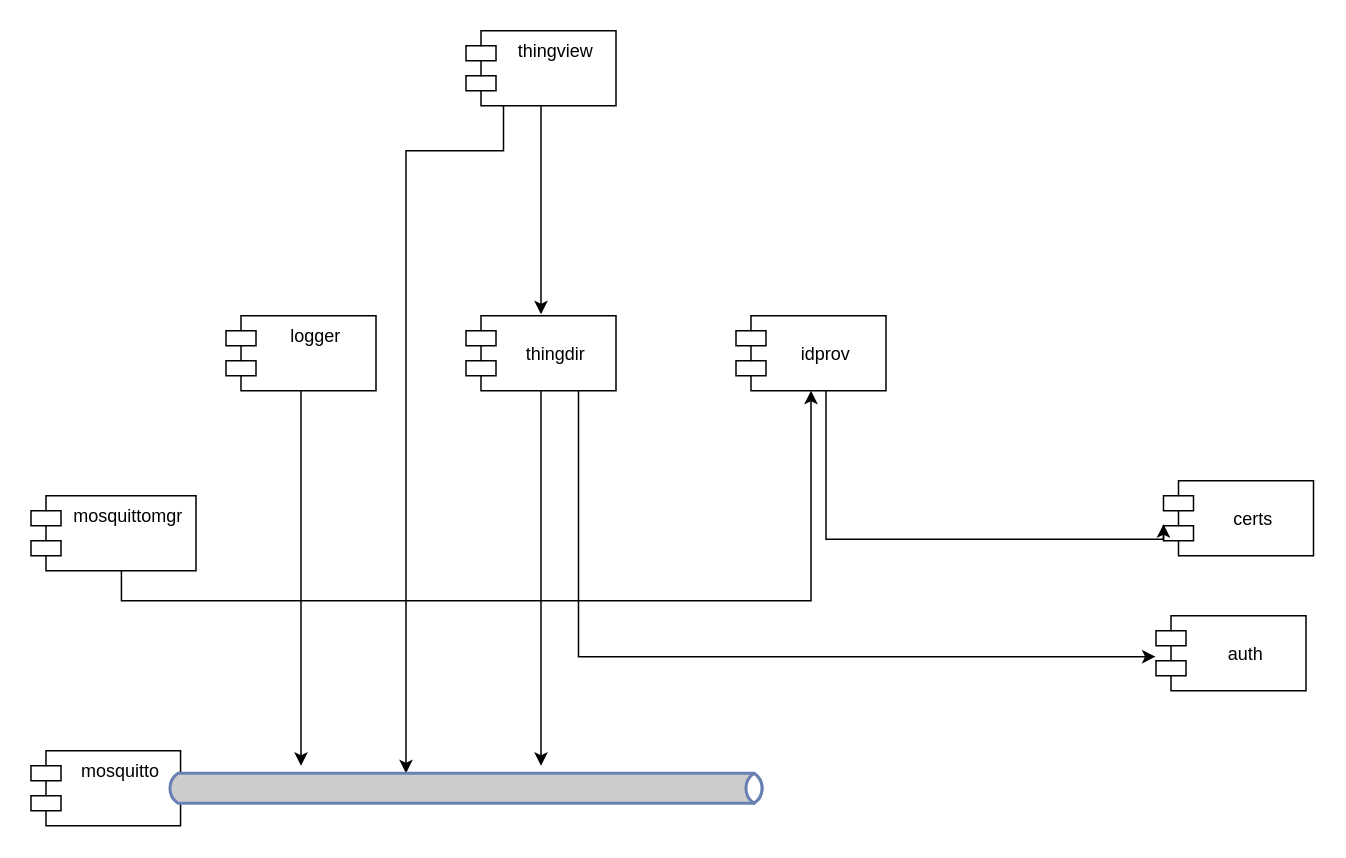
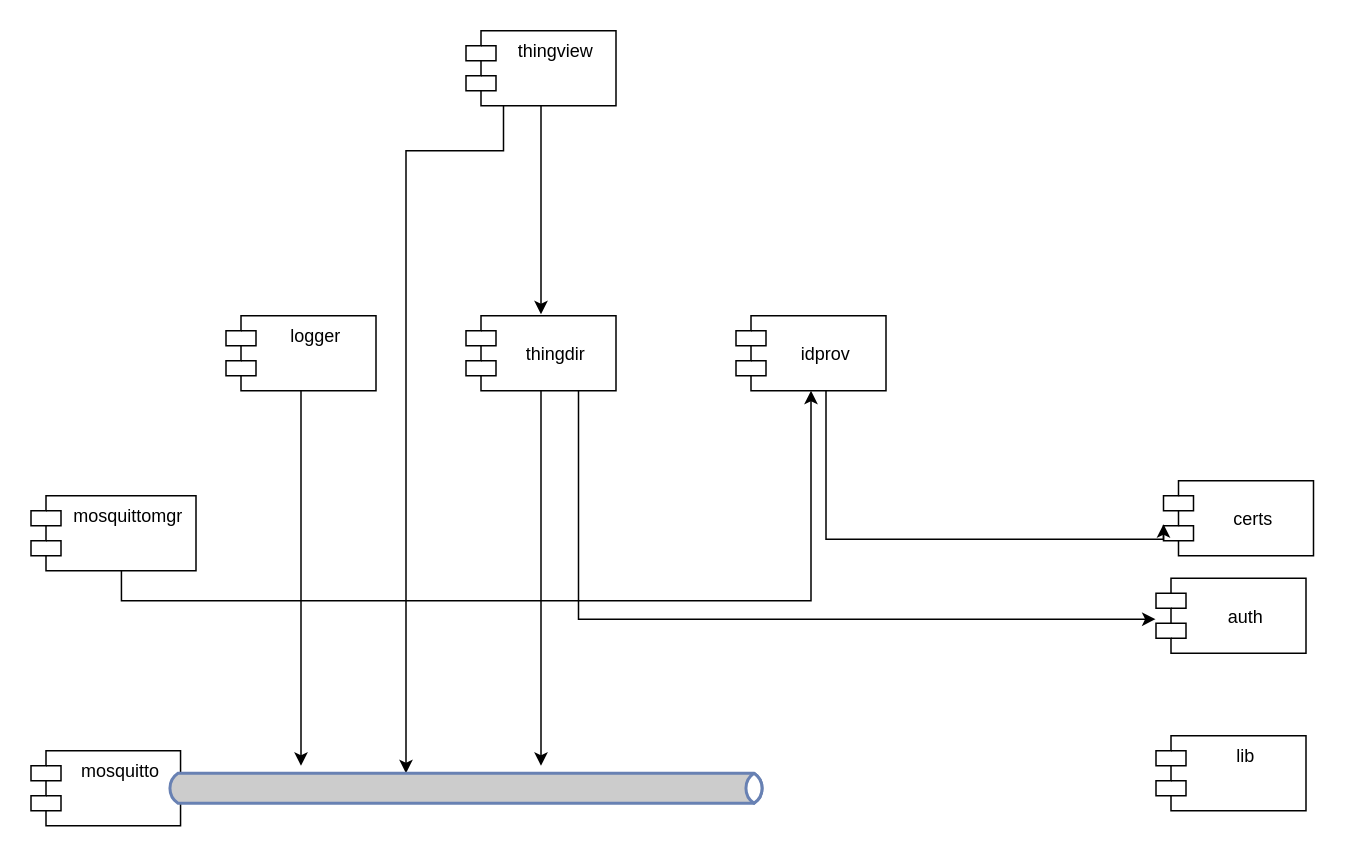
node "auth": moved (1231, 653) -> (1231, 616)
node "lib": added
